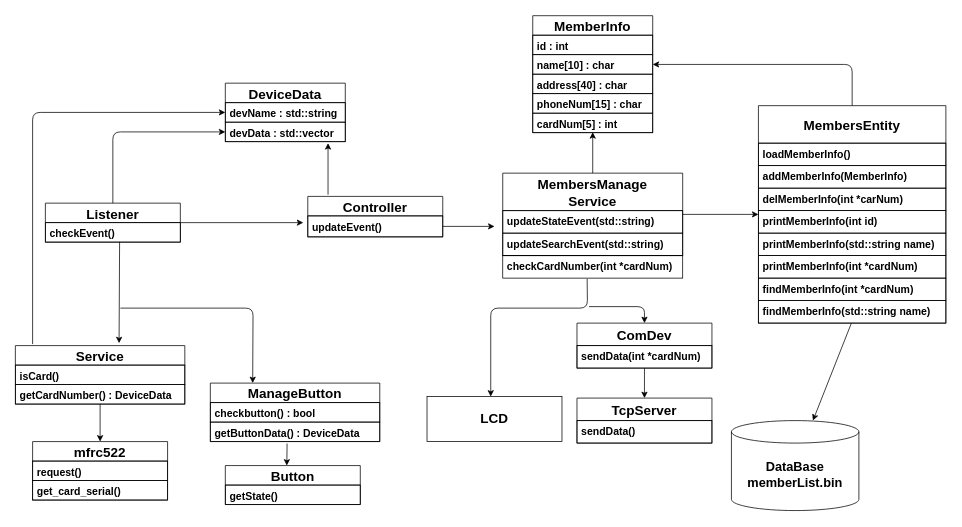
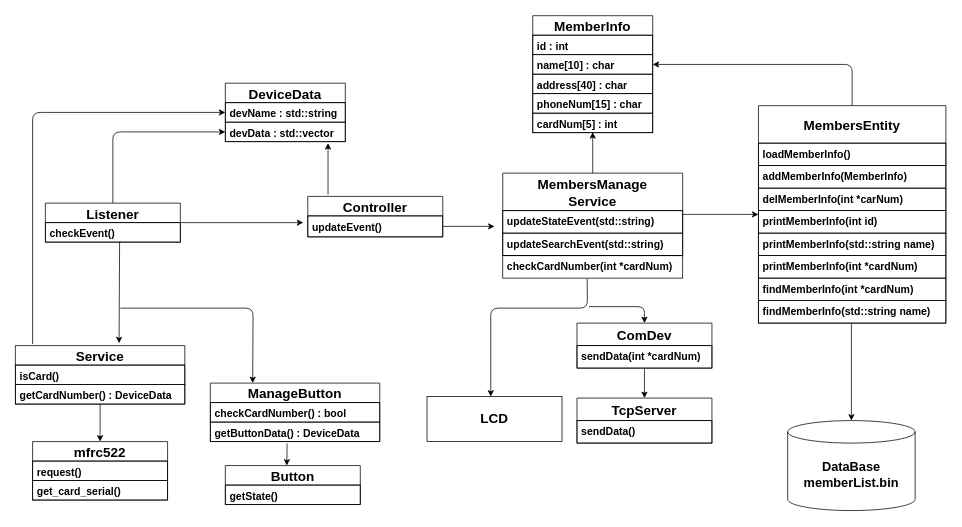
node "checkbutton() : bool": label "checkbutton() : bool" -> "checkCardNumber() : bool"
node "DataBase memberList.bin": moved (795, 465) -> (852, 465)
